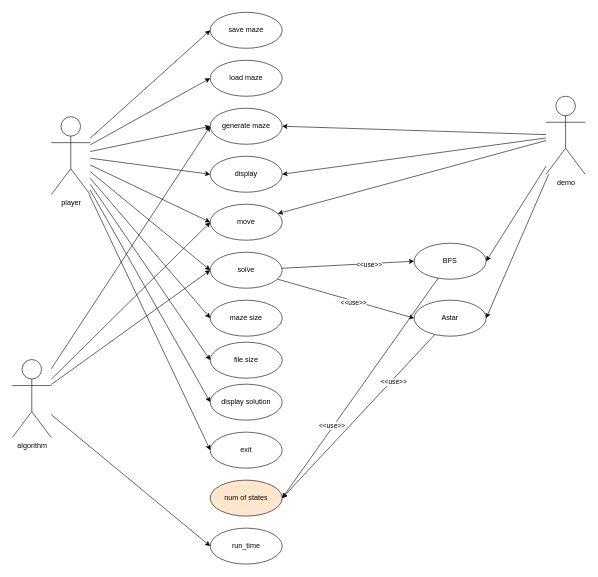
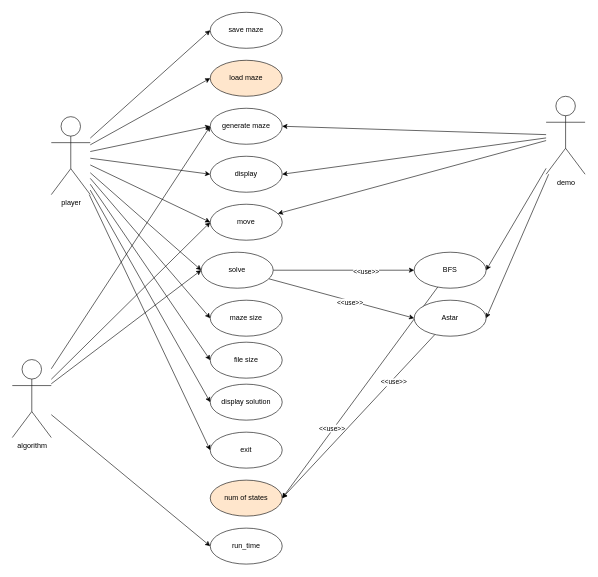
node "load maze": fillcolor #ffffff -> #ffe6cc
node "BFS": moved (450, 261) -> (450, 270)
node "solve": moved (246, 270) -> (237, 270)
